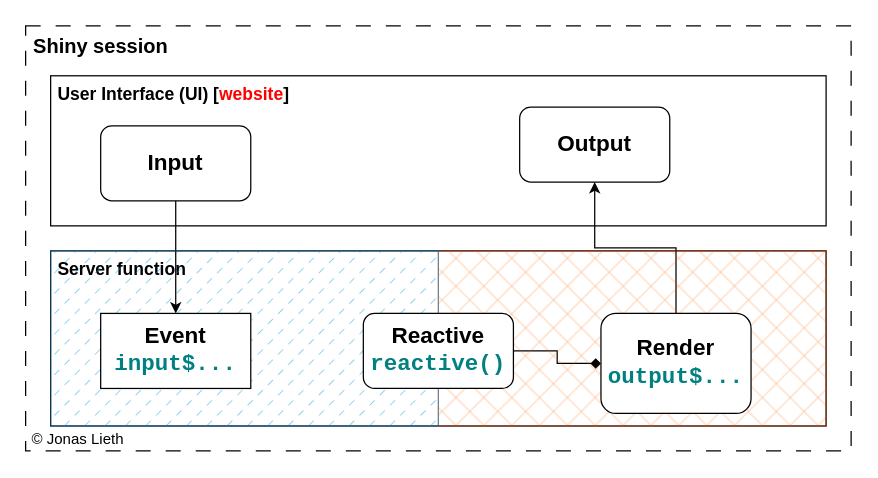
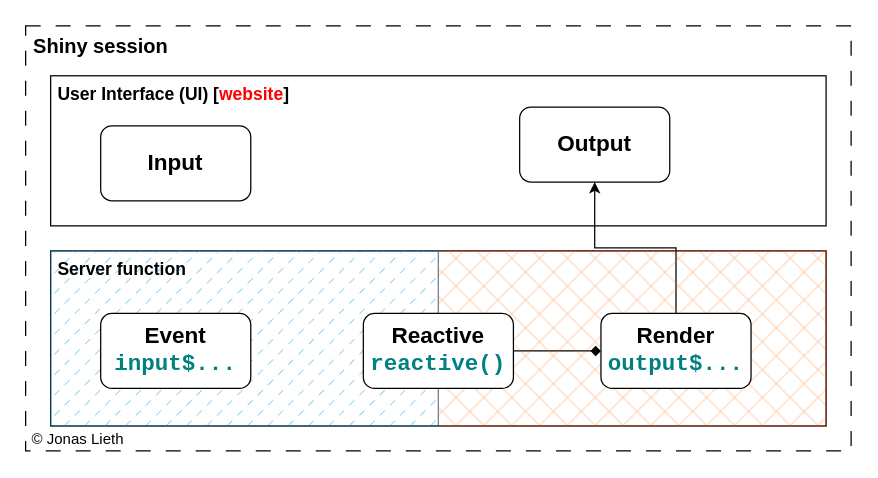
edge "Input" -> "Event input$...": removed
node "Event input$...": shape rectangle -> rounded rectangle
node "Render output$...": size 150x100 -> 150x75
